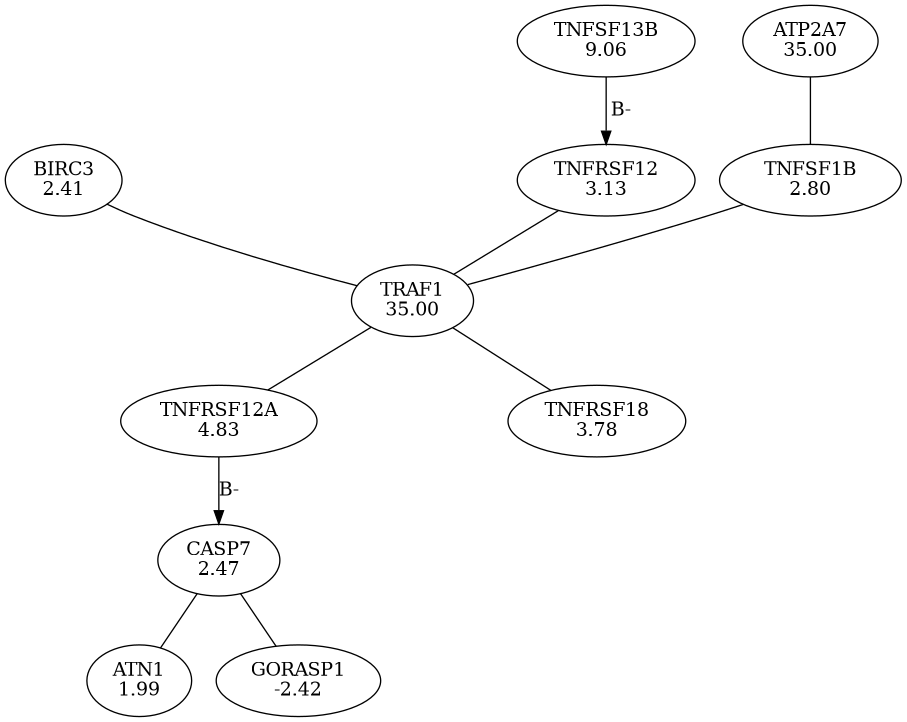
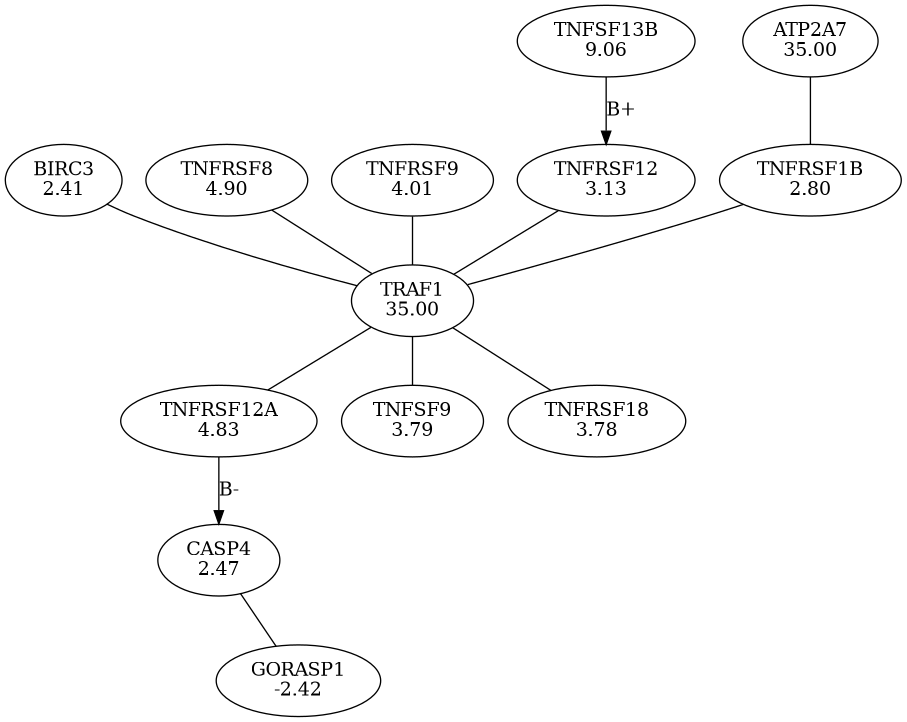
edge "TNFSF13B 9.06" -> "TNFRSF12 3.13": label "B-" -> "B+"
node "TNFRSF8 4.90": added
node "TNFRSF9 4.01": added
node "TNFSF1B 2.80": label "TNFSF1B 2.80" -> "TNFRSF1B 2.80"
node "TNFSF9 3.79": added
node "CASP7 2.47": label "CASP7 2.47" -> "CASP4 2.47"
node "ATN1 1.99": removed
